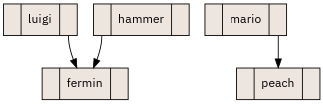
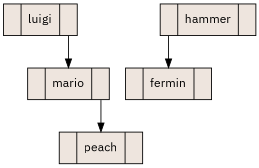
edge "luigi" -> "fermin": now "luigi" -> "mario"
